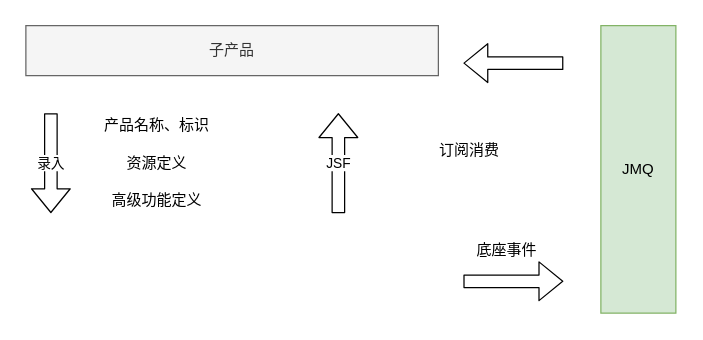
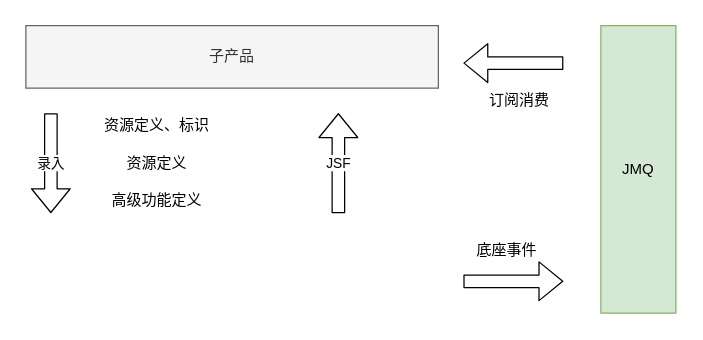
node "子产品": size 413x50 -> 413x63
node "产品名称、标识": label "产品名称、标识" -> "资源定义、标识"
node "订阅消费": moved (469, 151) -> (519, 101)
